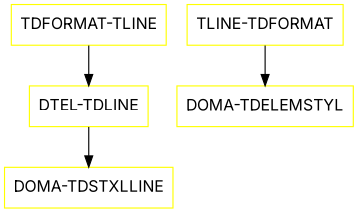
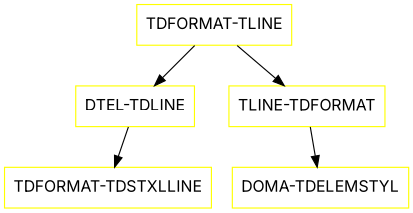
edge "TDFORMAT-TLINE" -> "TLINE-TDFORMAT": added
node "DOMA-TDSTXLLINE": label "DOMA-TDSTXLLINE" -> "TDFORMAT-TDSTXLLINE"
